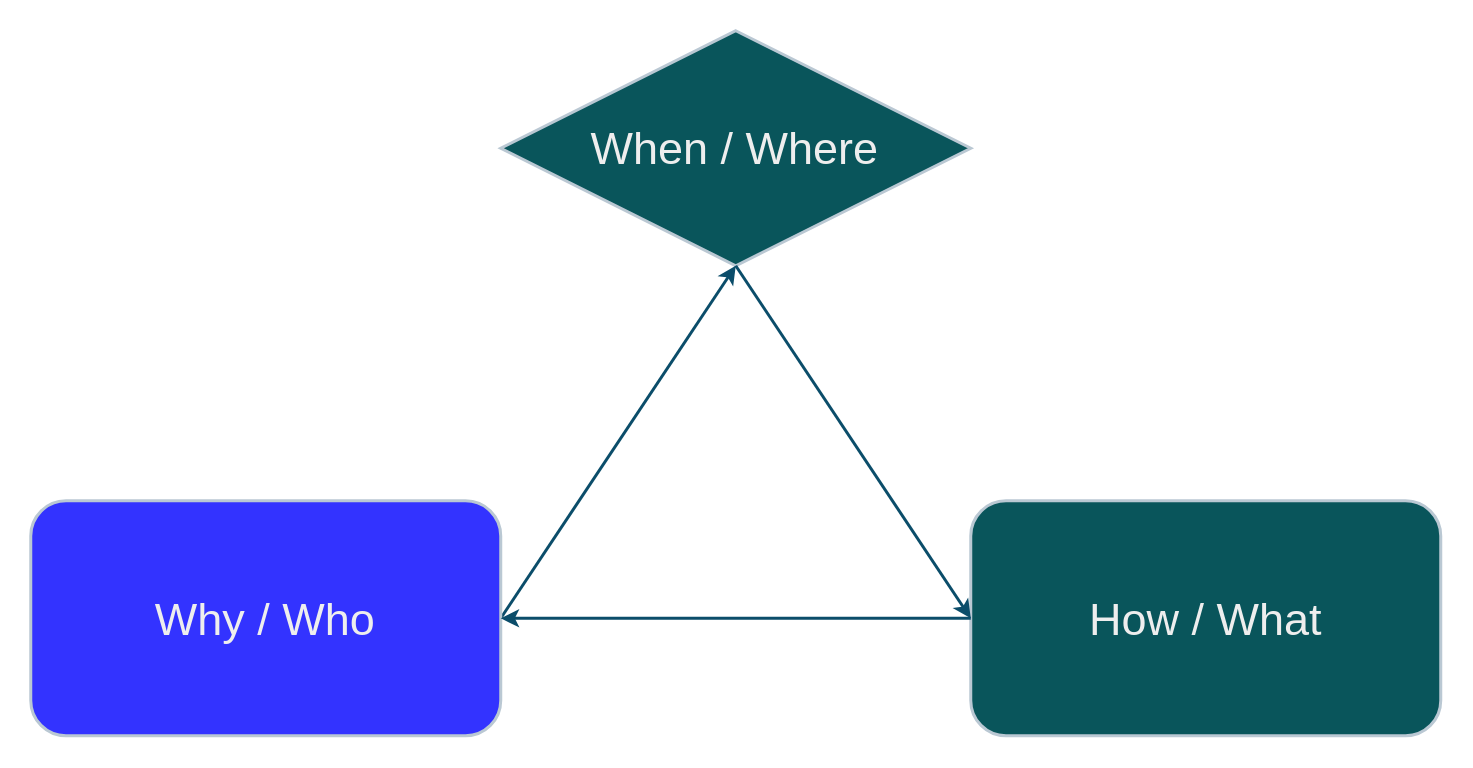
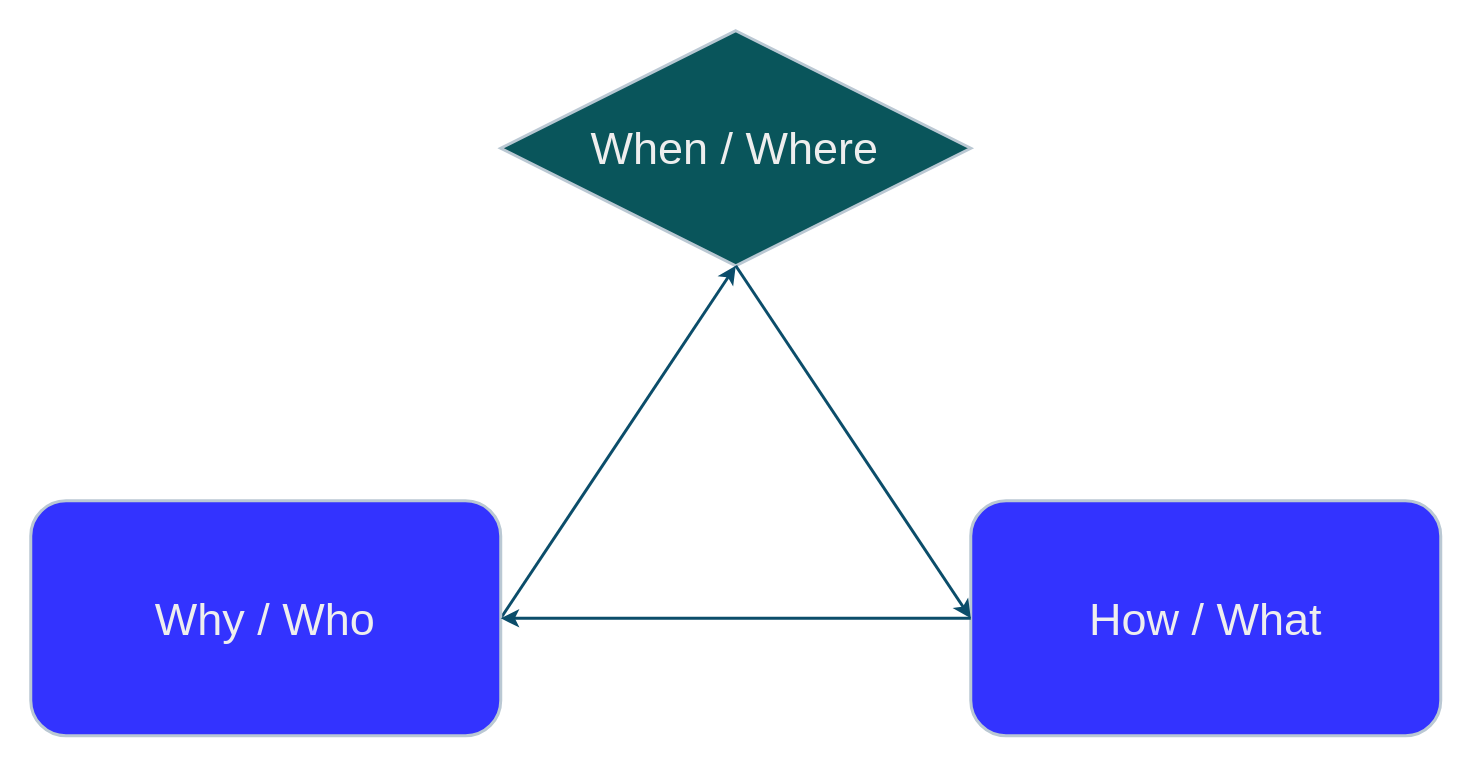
node "How / What": fillcolor #09555b -> #3333ff
